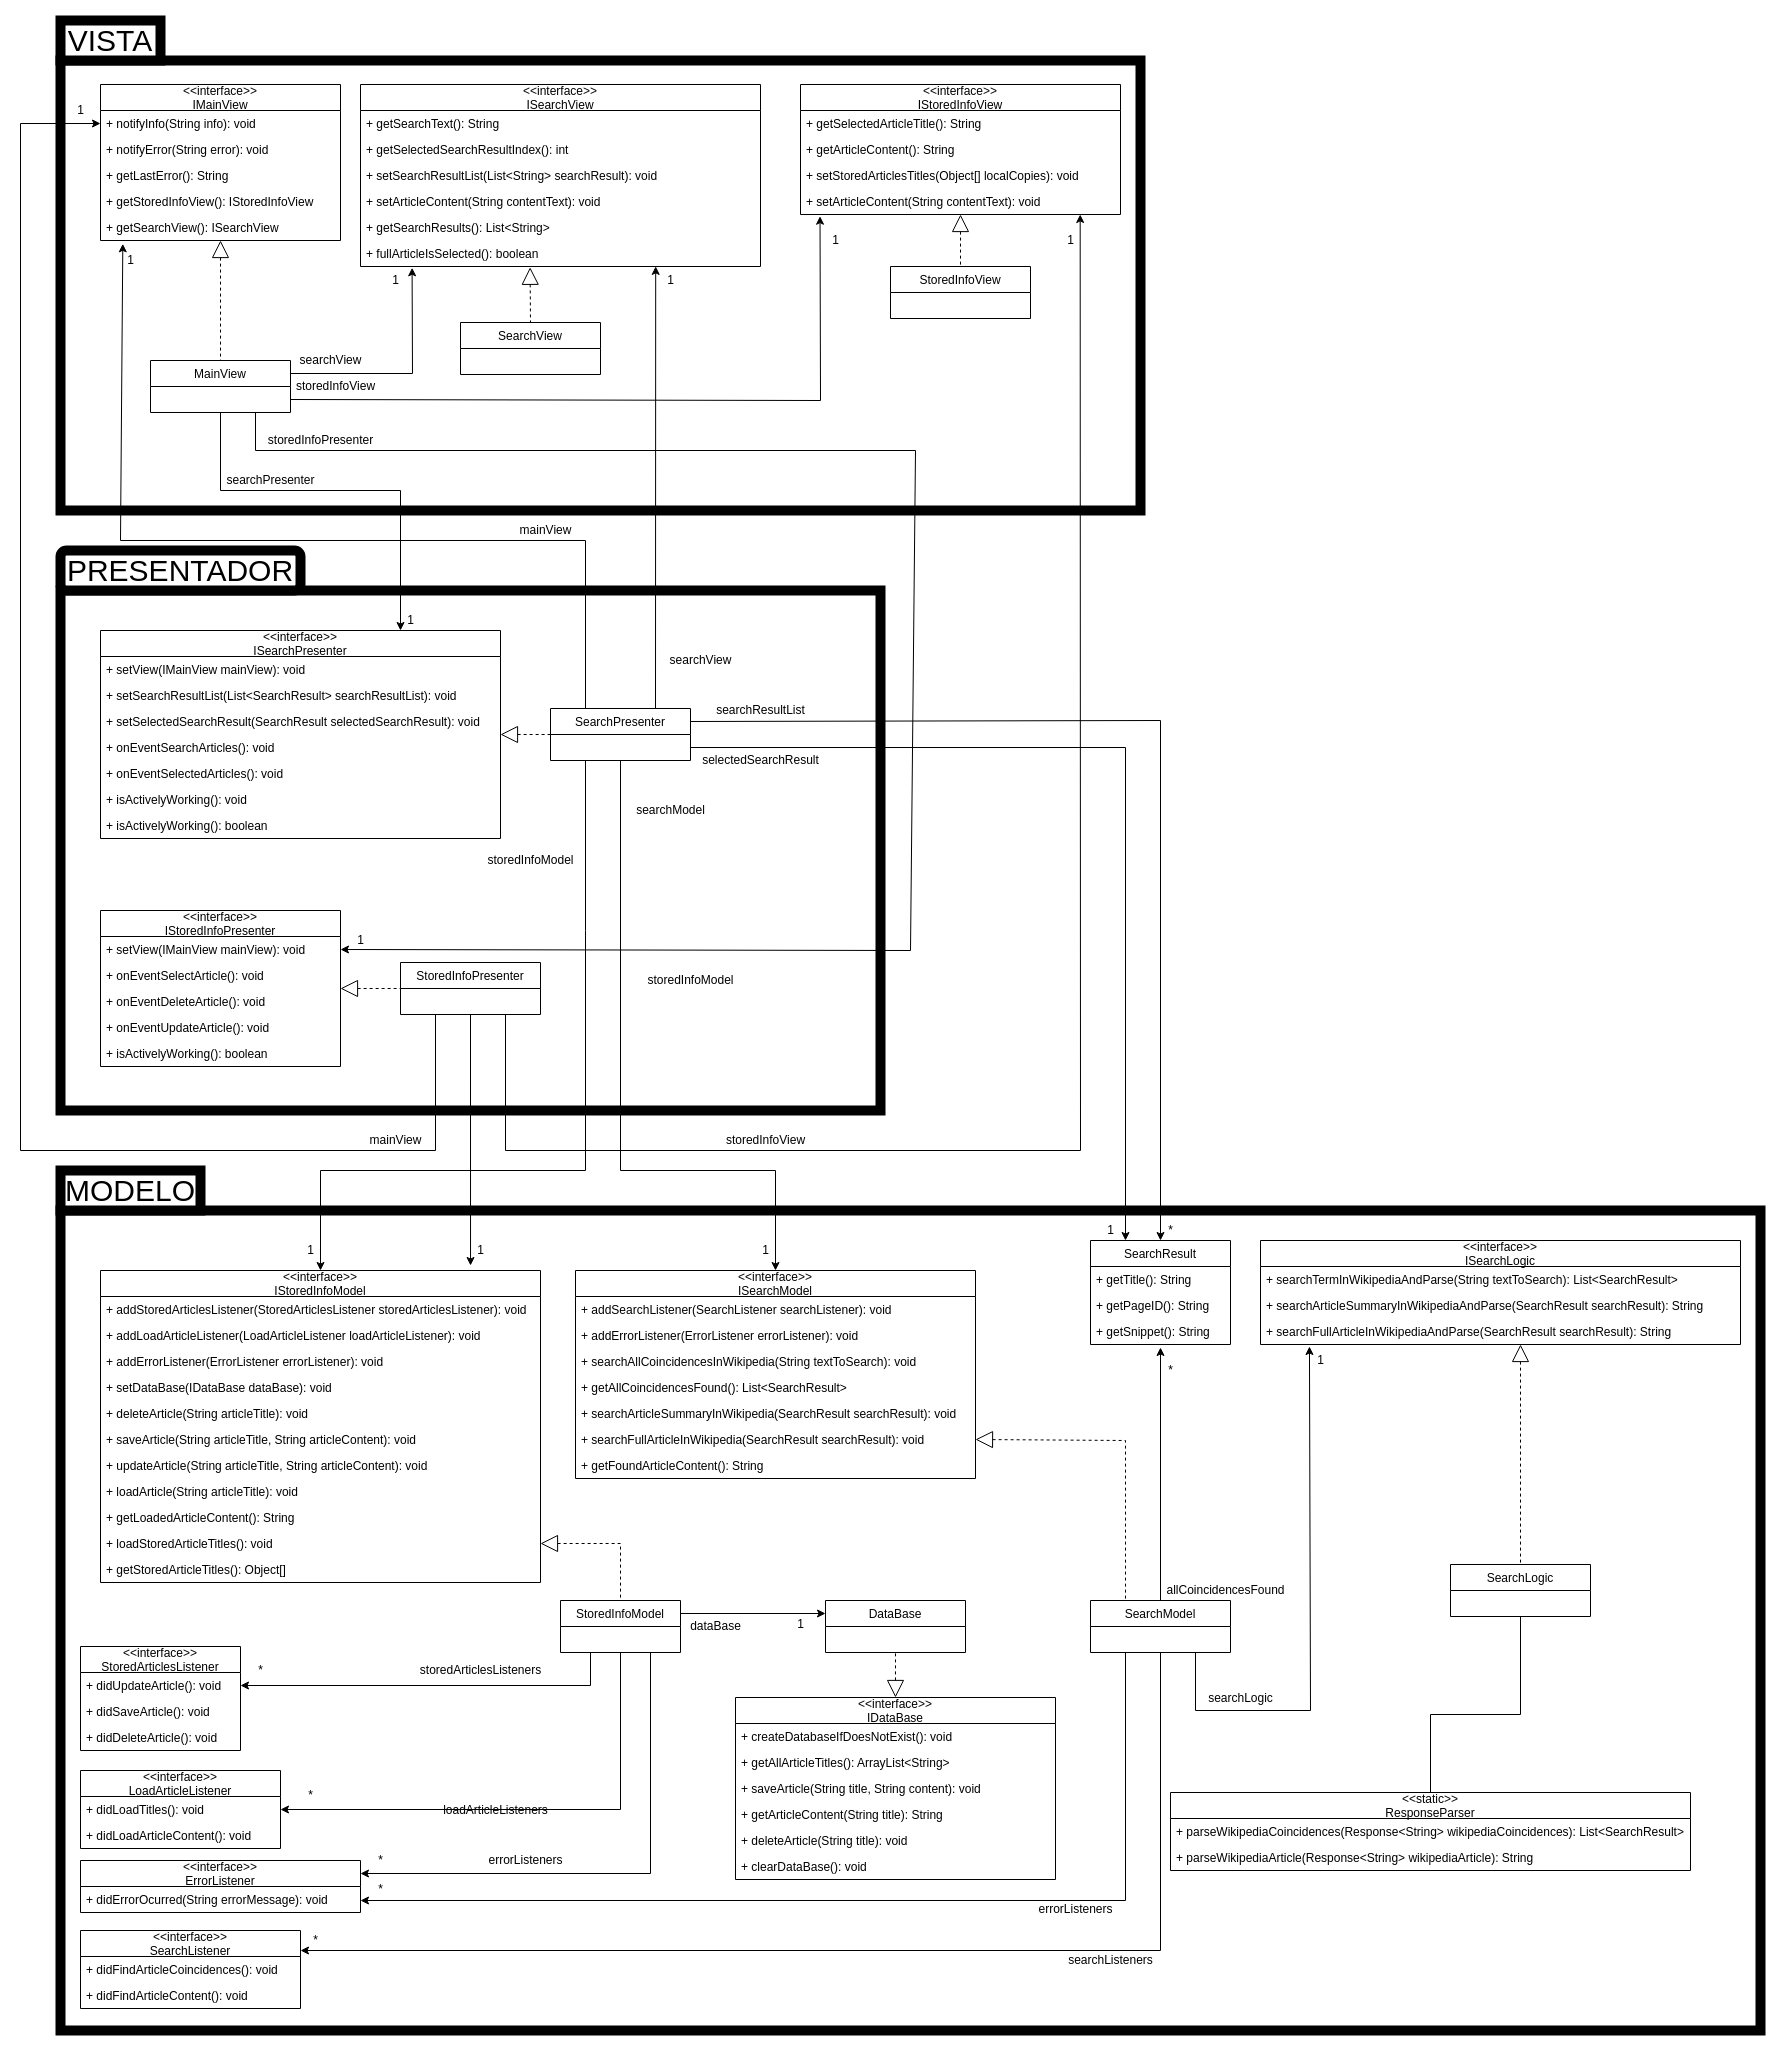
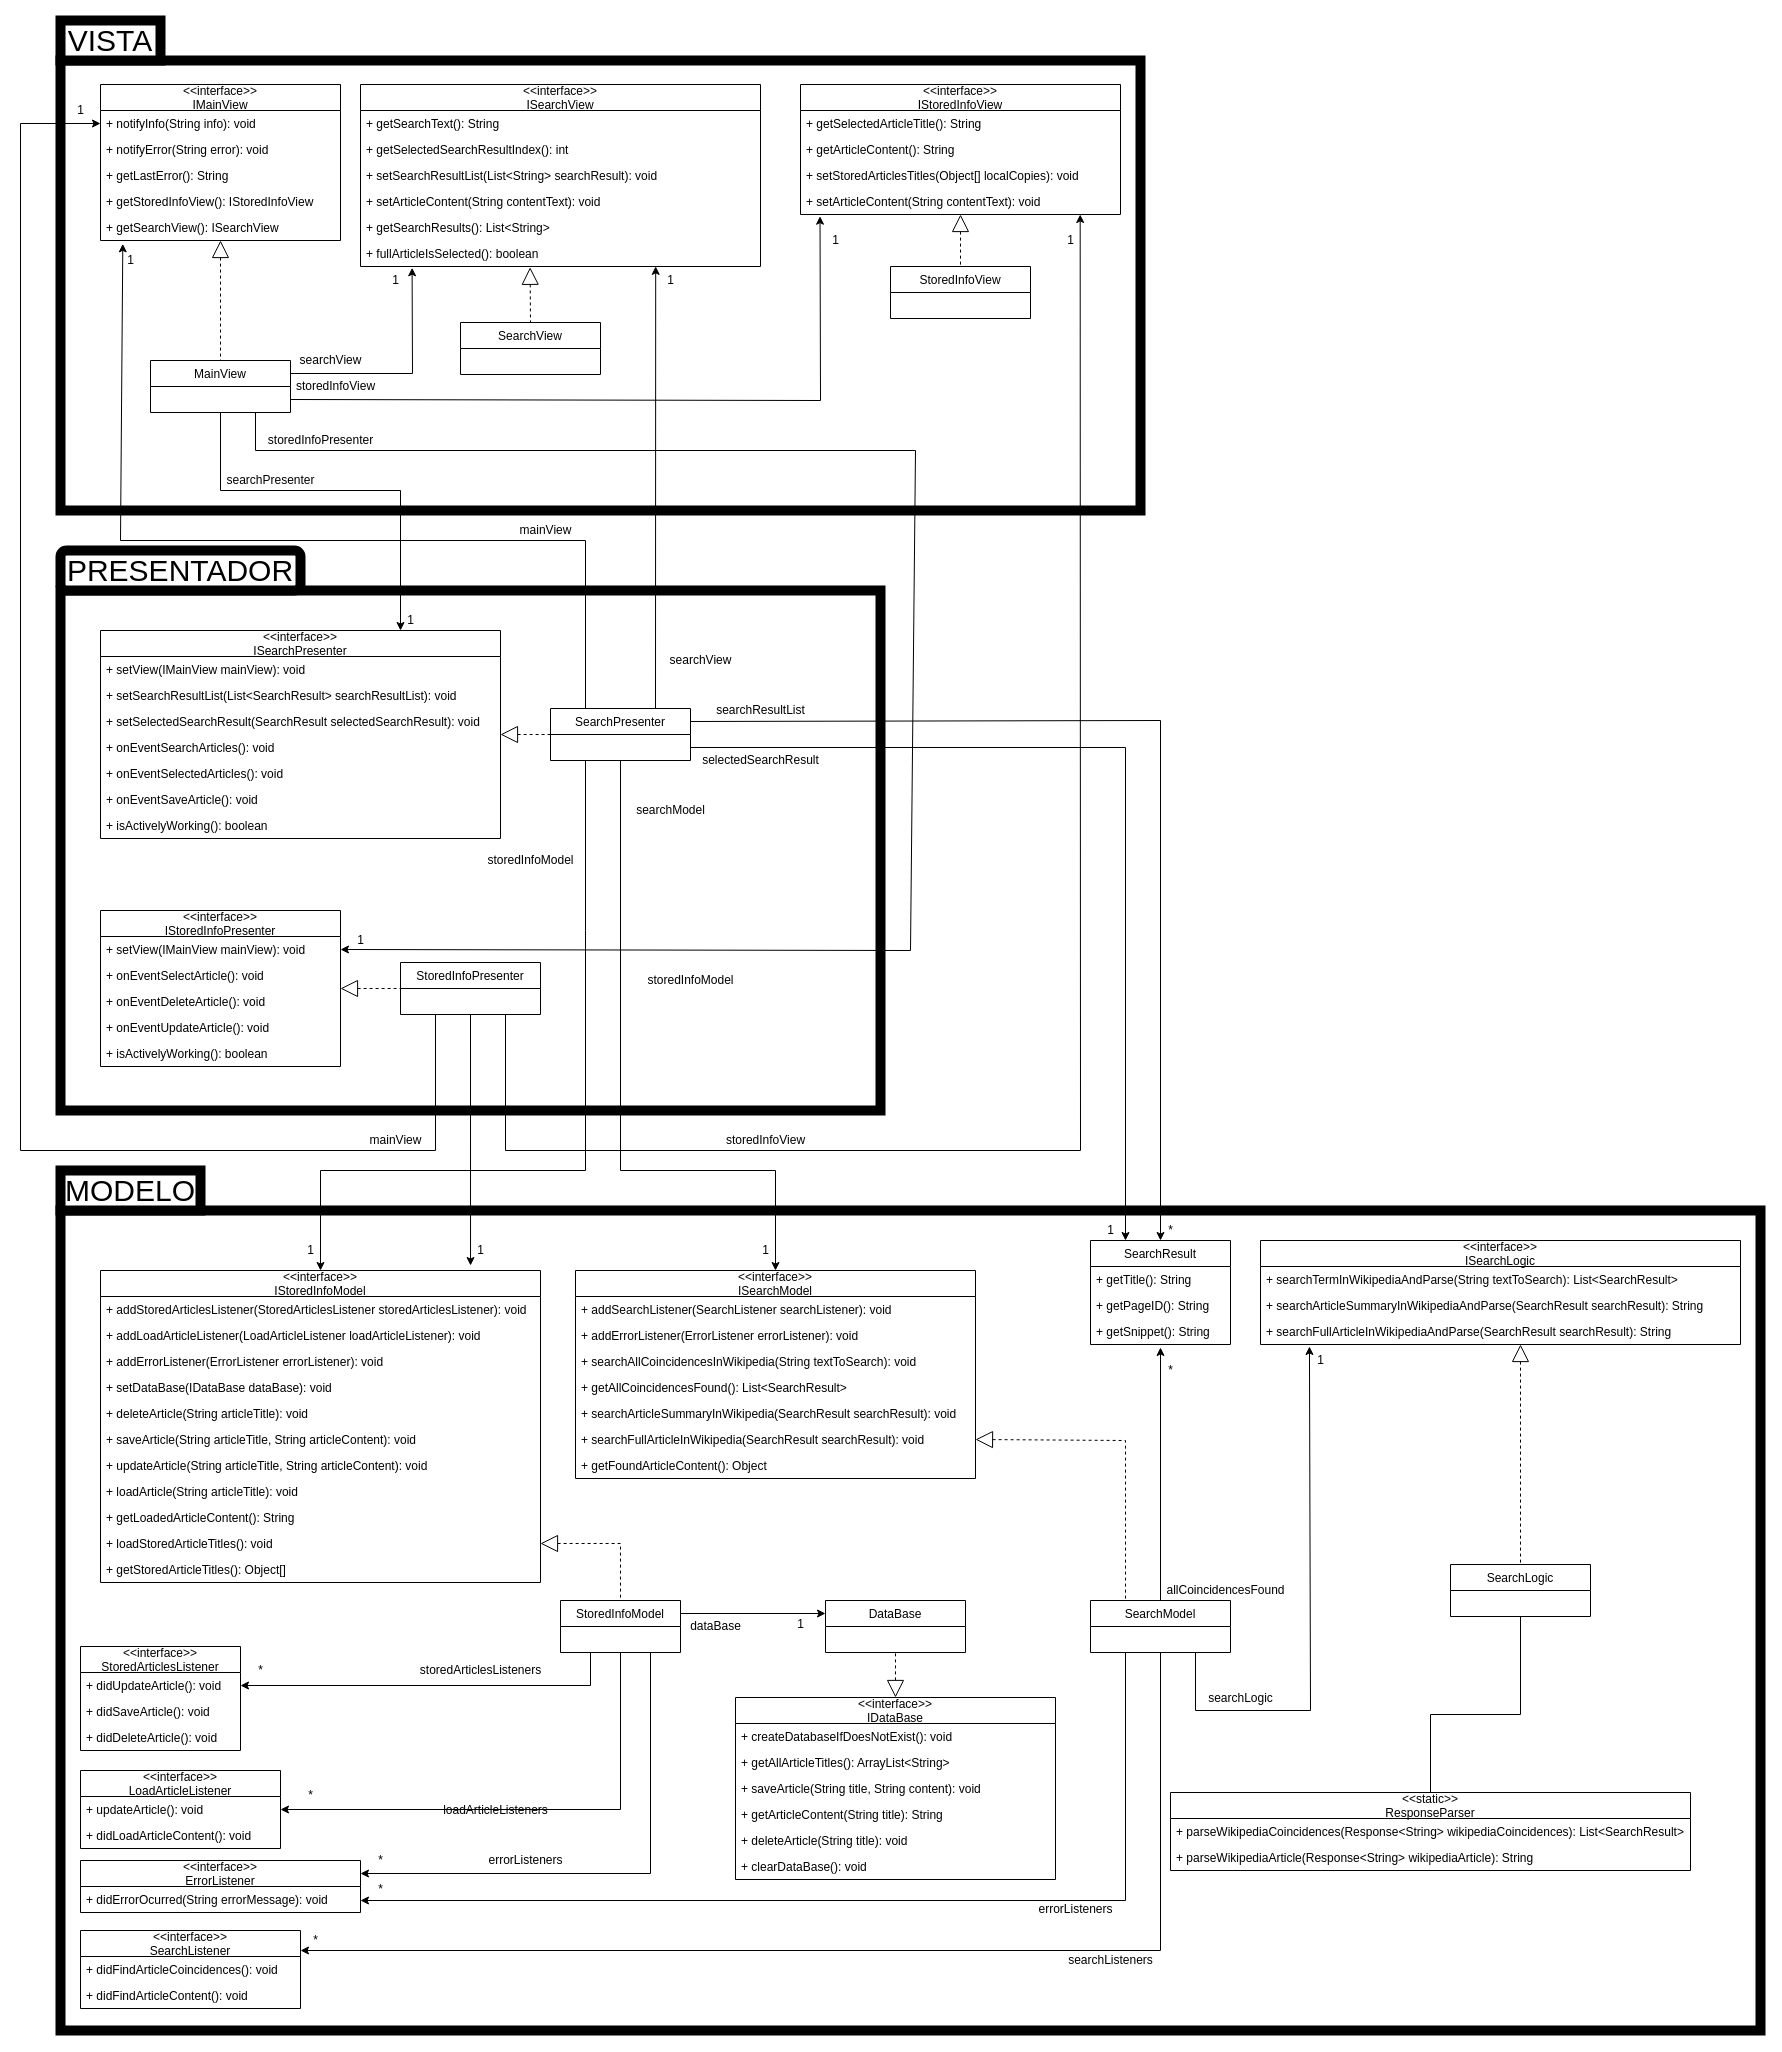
node "+ isActivelyWorking(): void": label "+ isActivelyWorking(): void" -> "+ onEventSaveArticle(): void"
node "+ getFoundArticleContent(): String": label "+ getFoundArticleContent(): String" -> "+ getFoundArticleContent(): Object"
node "+ didLoadTitles(): void": label "+ didLoadTitles(): void" -> "+ updateArticle(): void"
